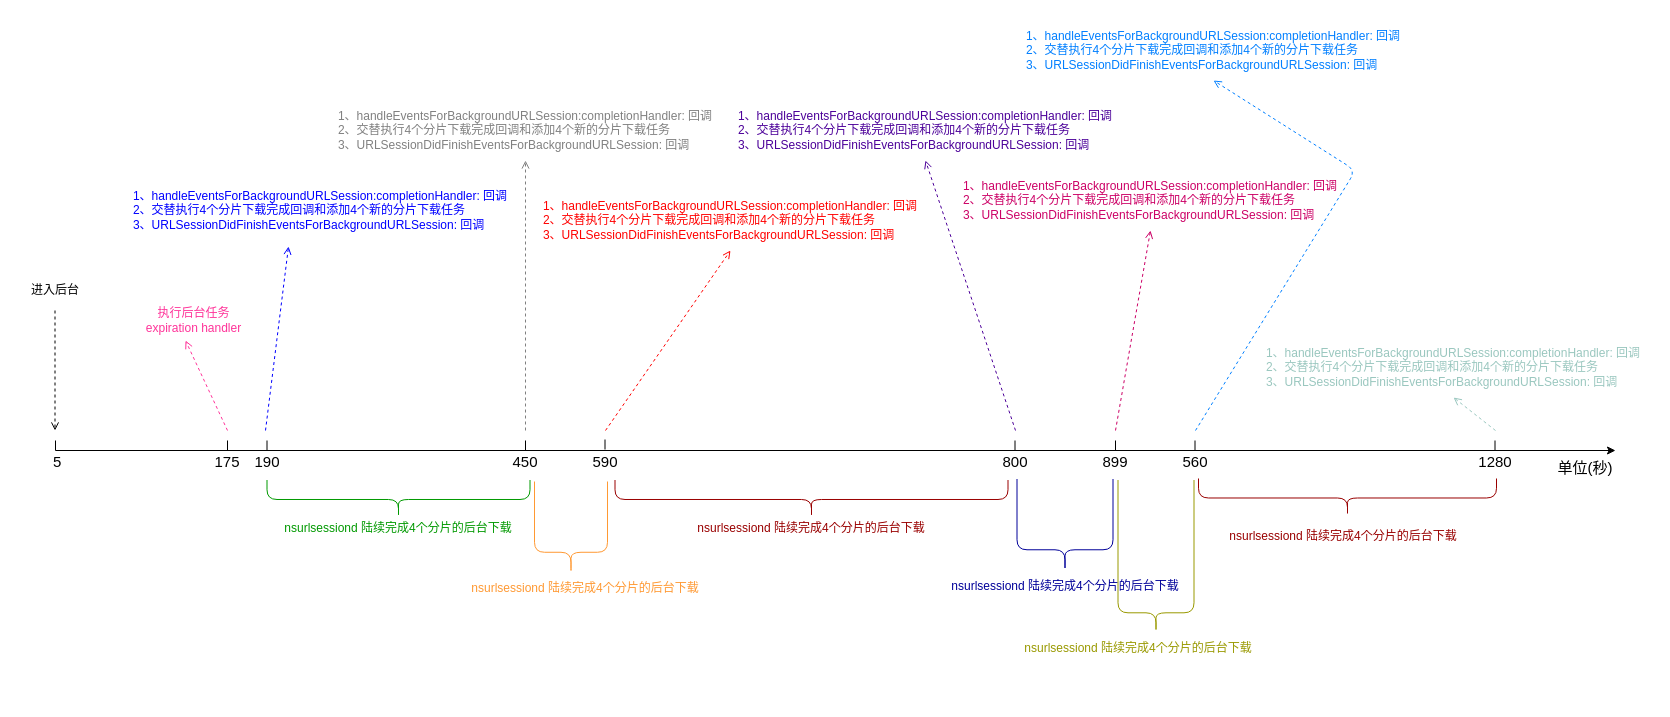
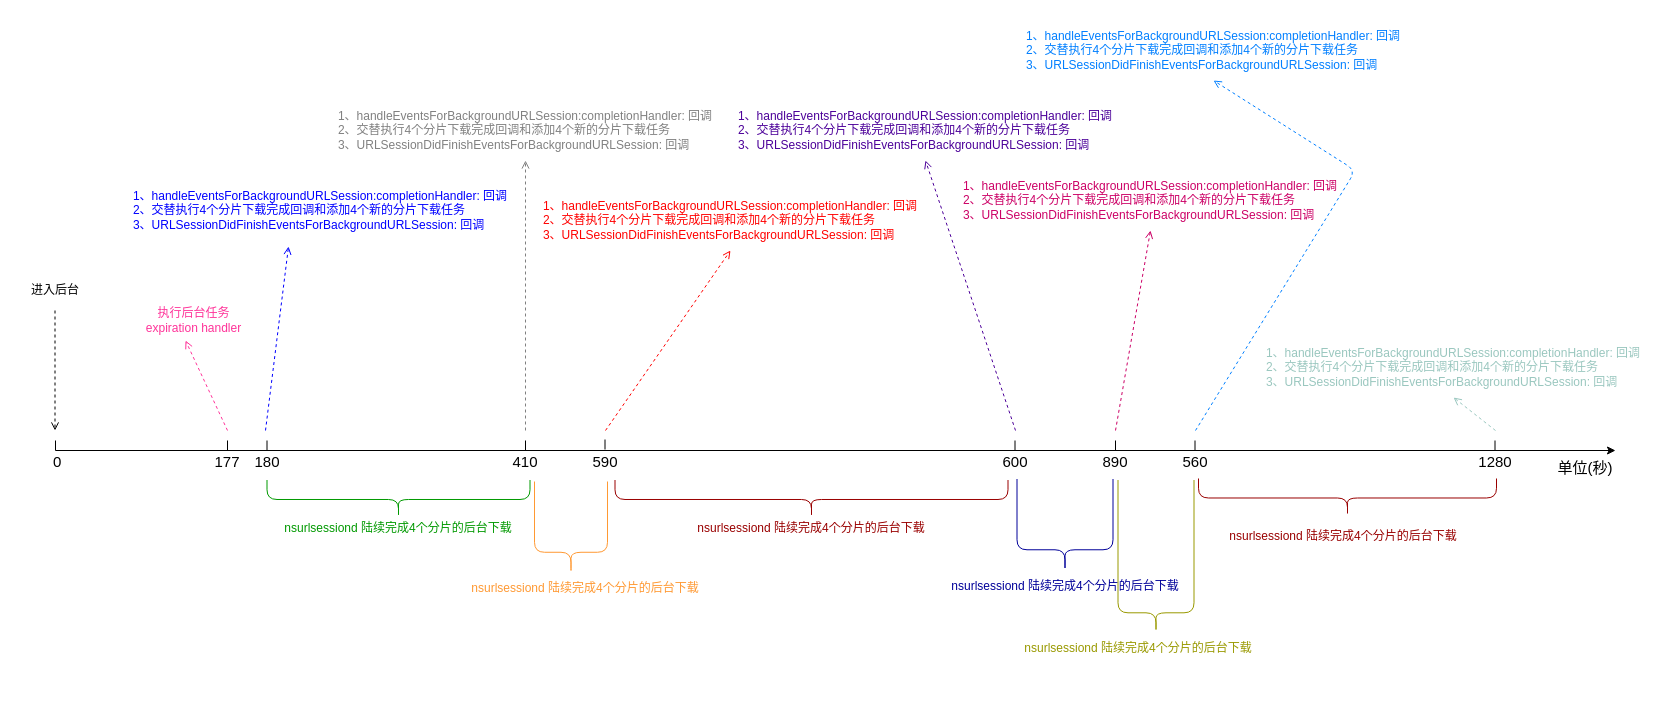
node "5": label "5" -> "0"
node "175": label "175" -> "177"
node "190": label "190" -> "180"
node "450": label "450" -> "410"
node "800": label "800" -> "600"
node "899": label "899" -> "890"
